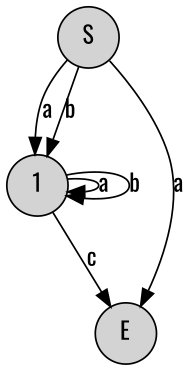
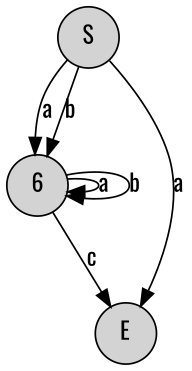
node "1": label "1" -> "6"
